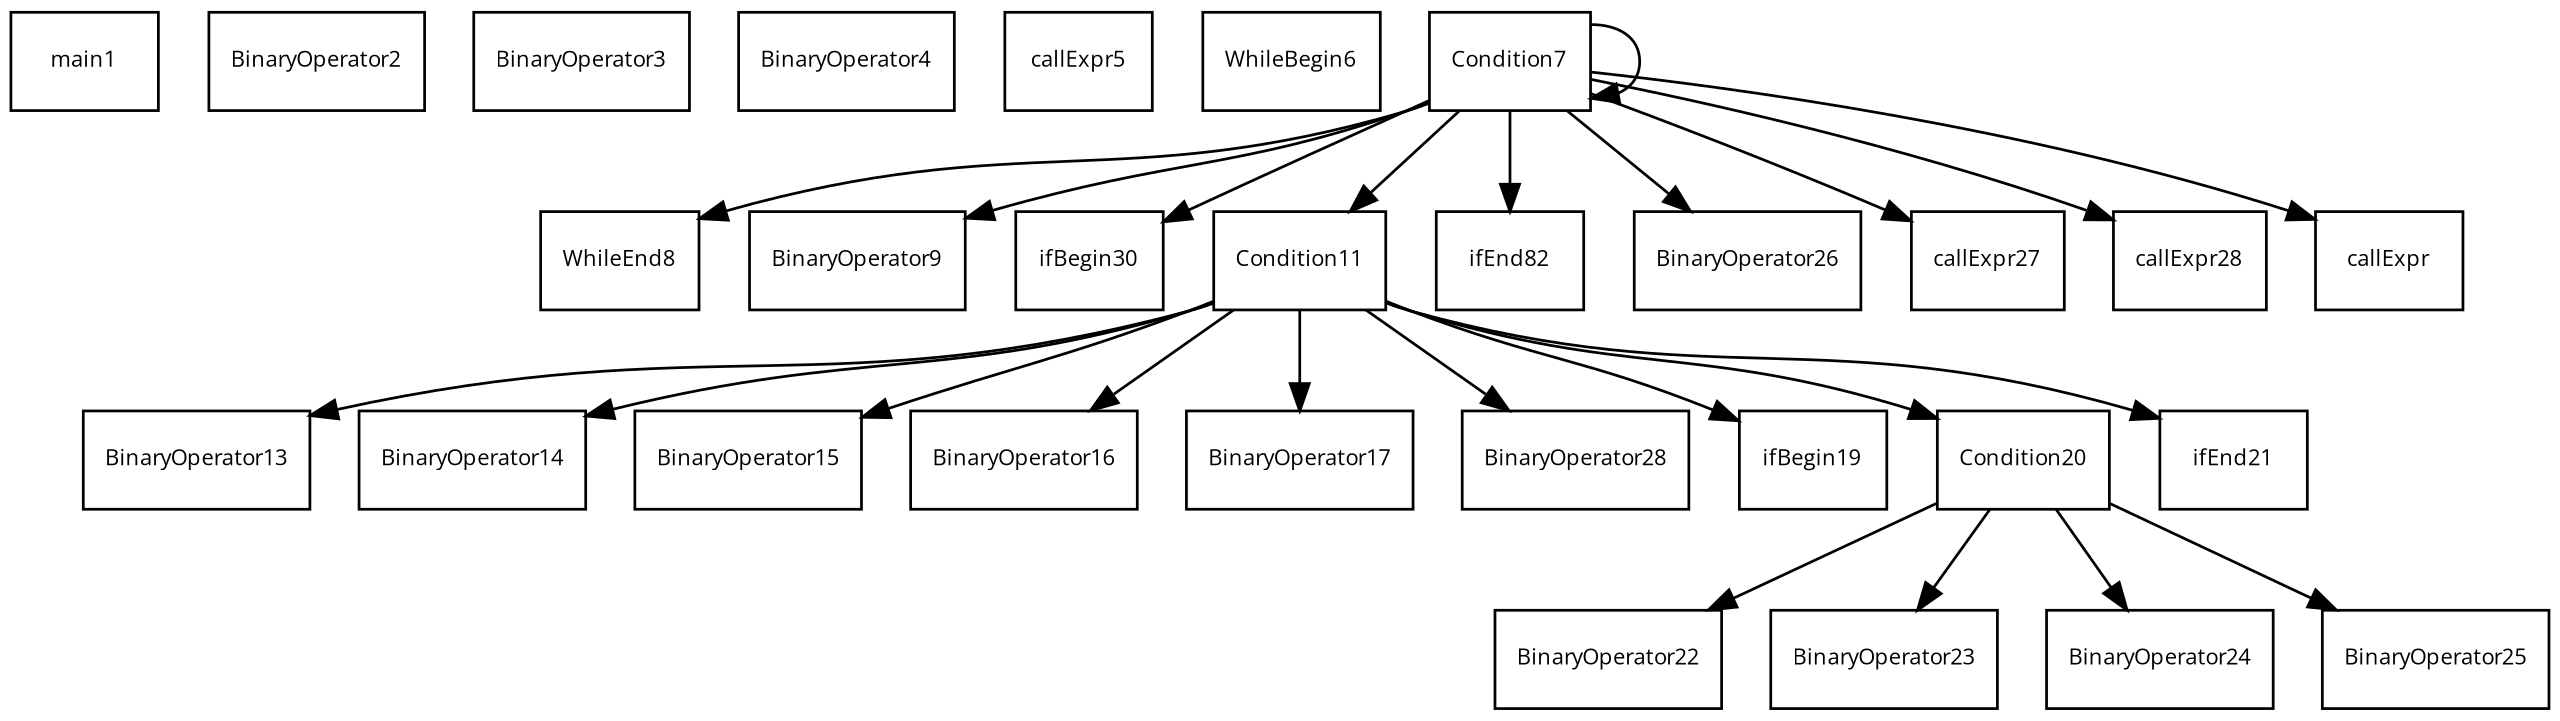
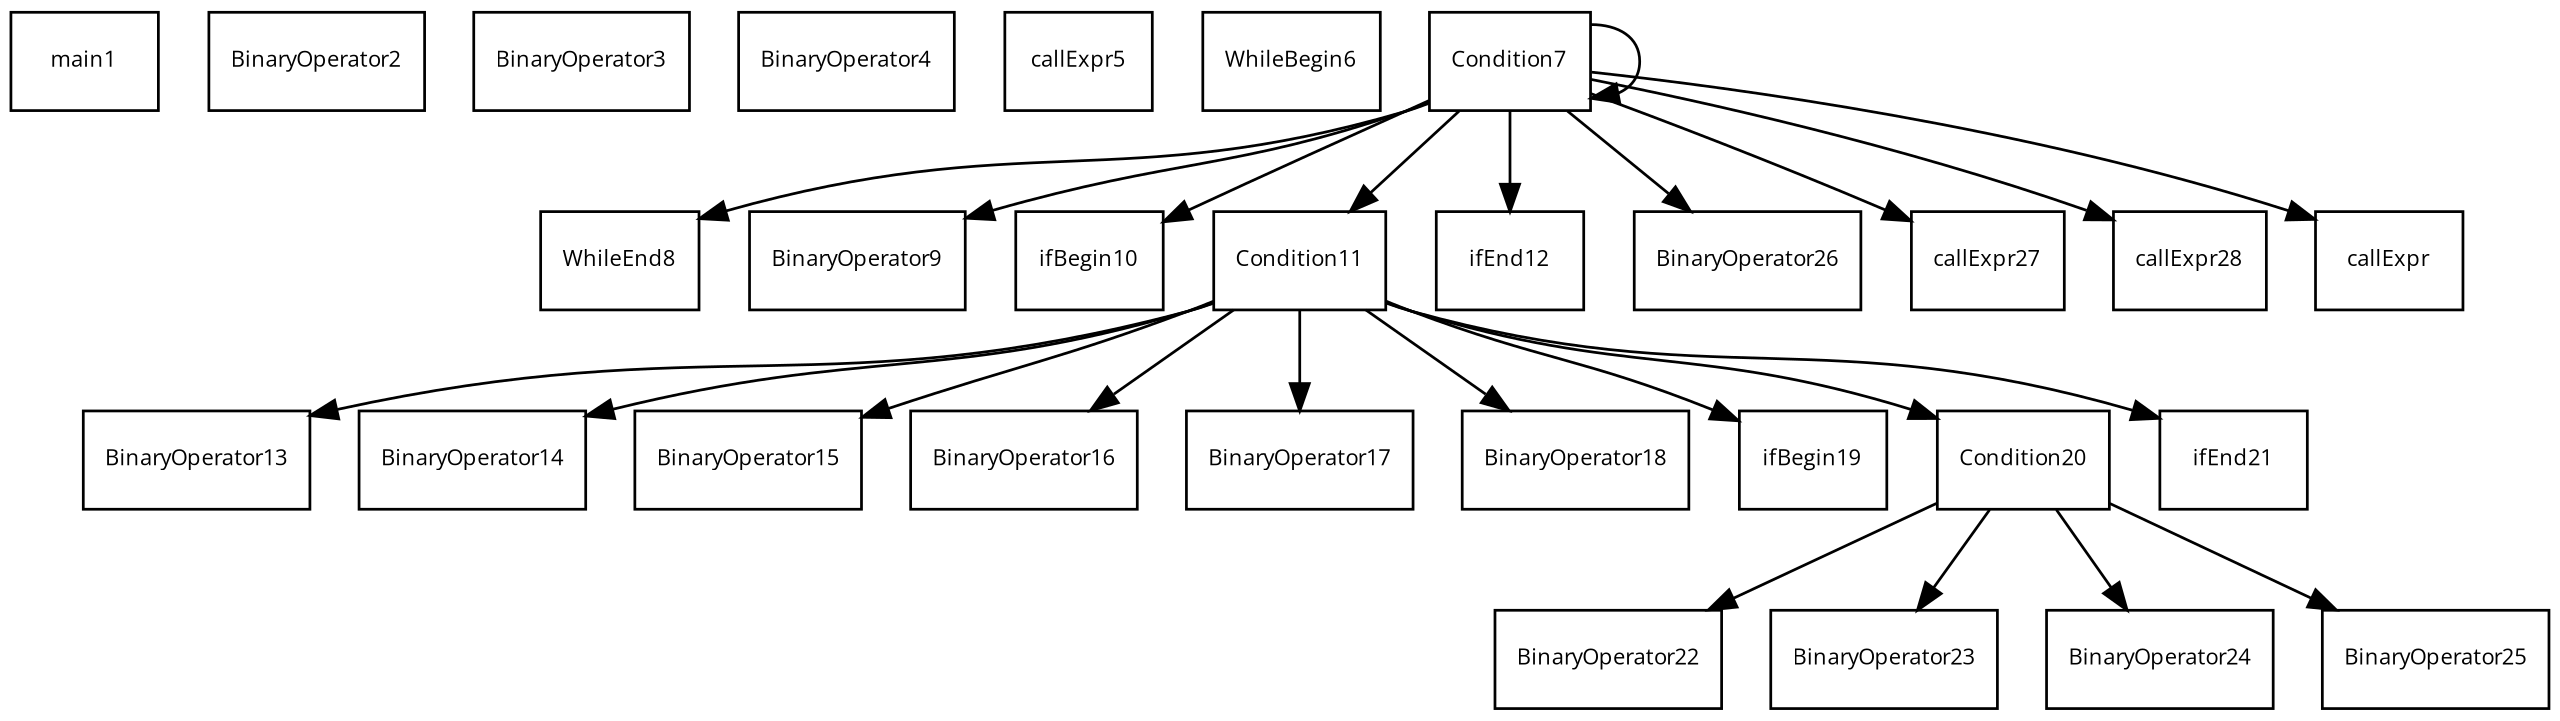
node "ifBegin30": label "ifBegin30" -> "ifBegin10"
node "ifEnd82": label "ifEnd82" -> "ifEnd12"
node "BinaryOperator28": label "BinaryOperator28" -> "BinaryOperator18"
